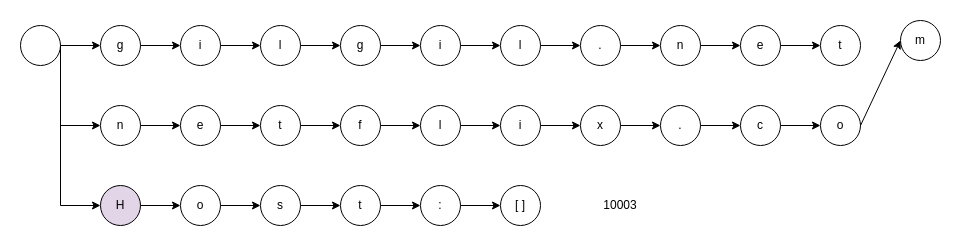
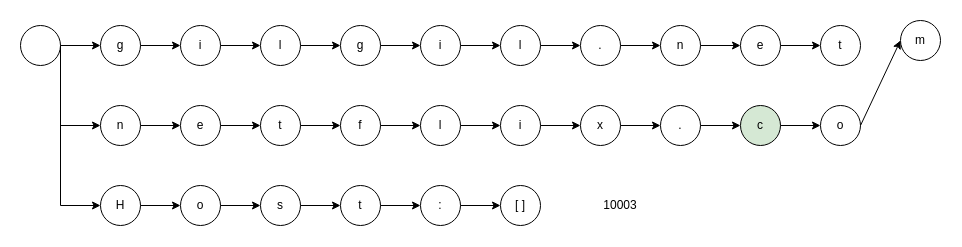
node "c": fillcolor #ffffff -> #d5e8d4
node "H": fillcolor #e1d5e7 -> #ffffff
